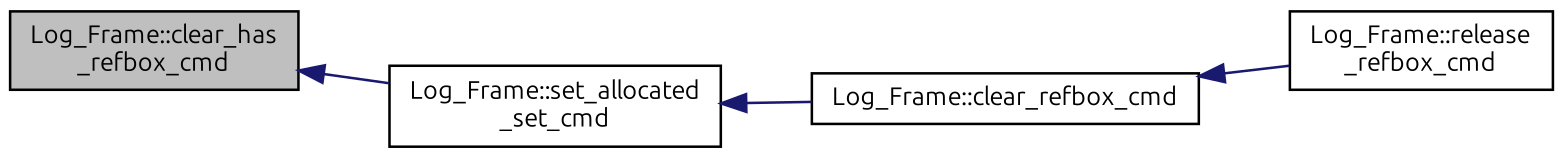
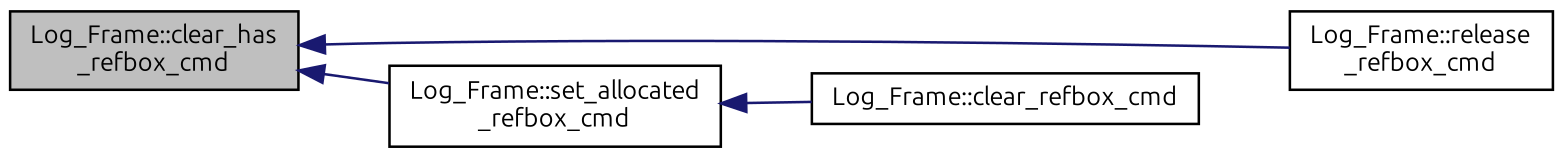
edge "Log_Frame::release _refbox_cmd" -> "Log_Frame::clear_refbox_cmd": now "Log_Frame::release _refbox_cmd" -> "Log_Frame::clear_has _refbox_cmd"
node "Log_Frame::set_allocated _set_cmd": label "Log_Frame::set_allocated _set_cmd" -> "Log_Frame::set_allocated _refbox_cmd"
